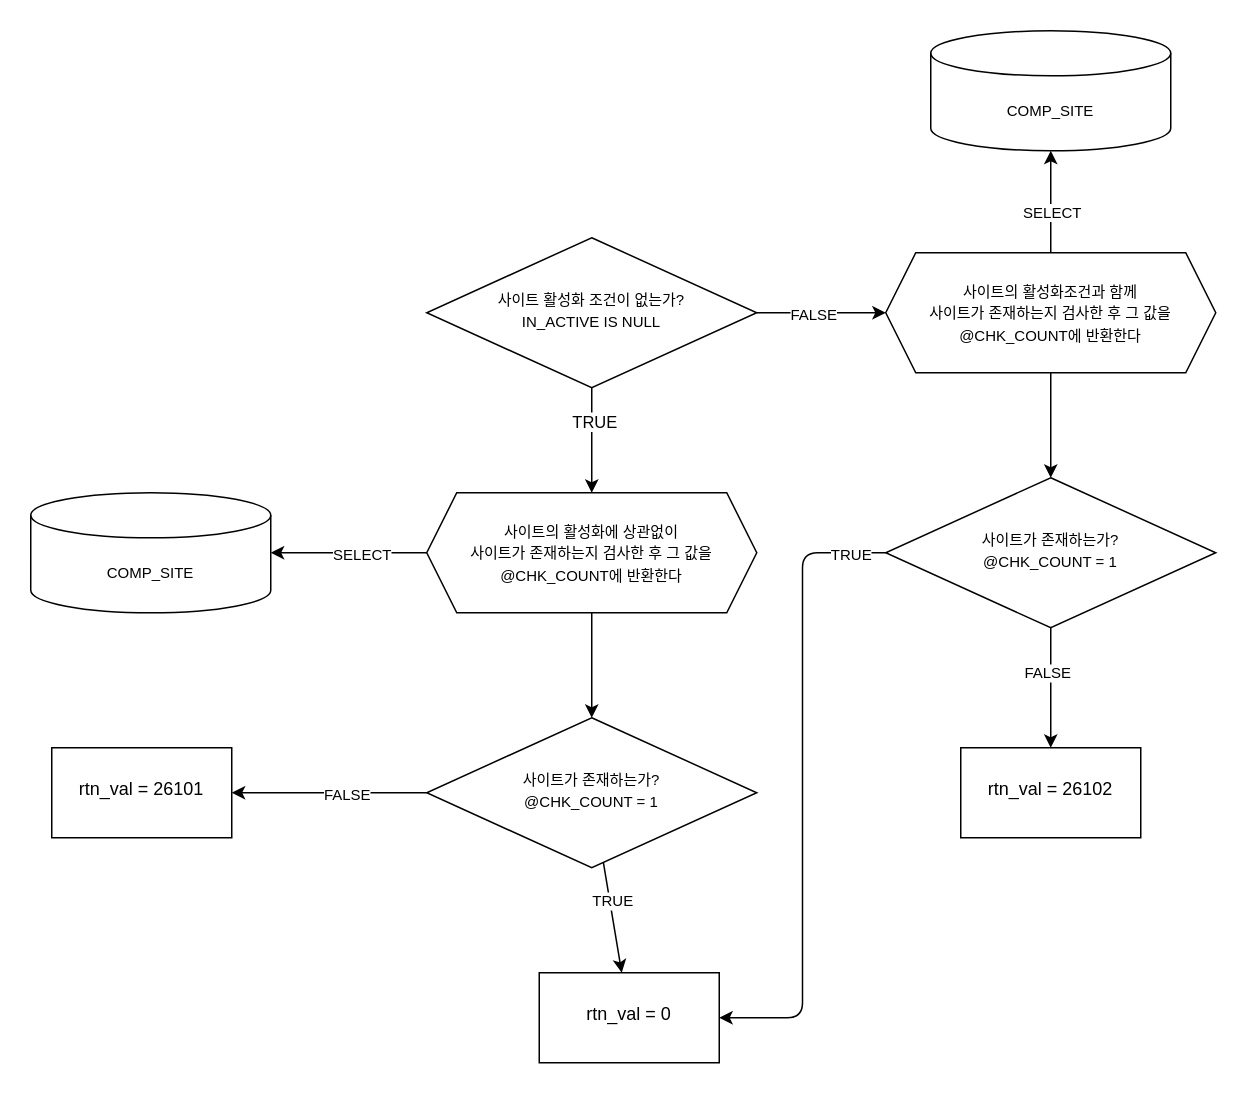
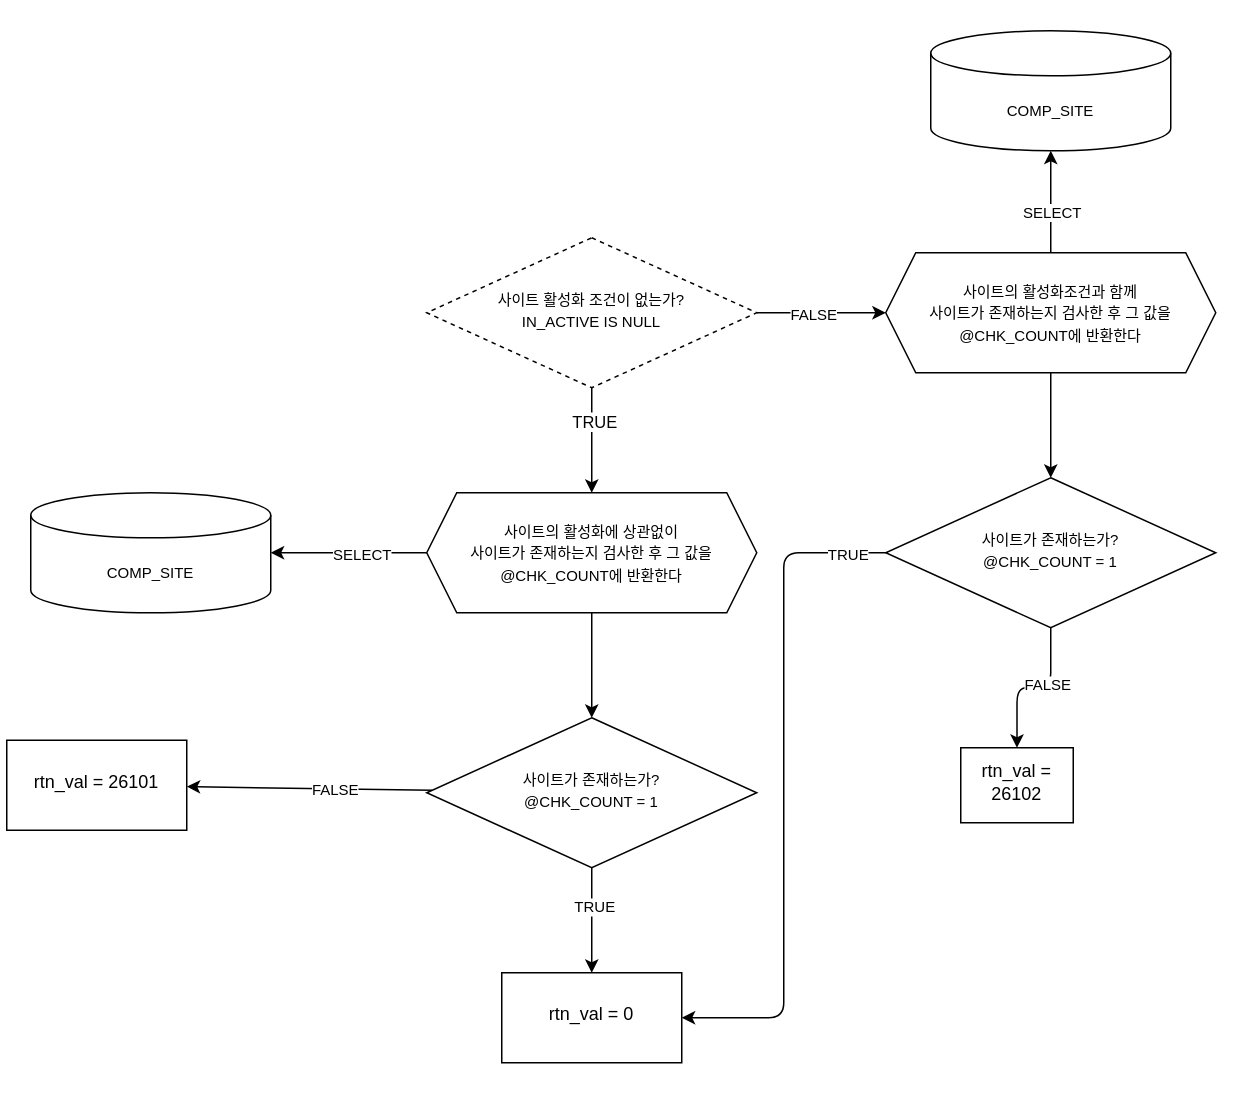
node "사이트 활성화 조건이 없는가? IN_ACTIVE IS NULL": style solid -> dashed
node "rtn_val = 26101": moved (142, 793) -> (97, 785)
node "rtn_val = 26102": size 180x90 -> 113x75
node "rtn_val = 0": moved (629, 1018) -> (592, 1018)
